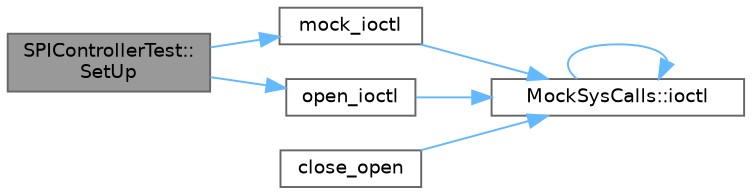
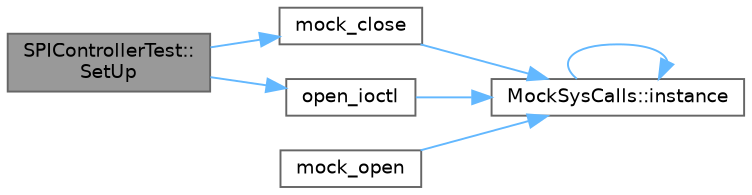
node "mock_ioctl": label "mock_ioctl" -> "mock_close"
node "MockSysCalls::ioctl": label "MockSysCalls::ioctl" -> "MockSysCalls::instance"
node "close_open": label "close_open" -> "mock_open"
